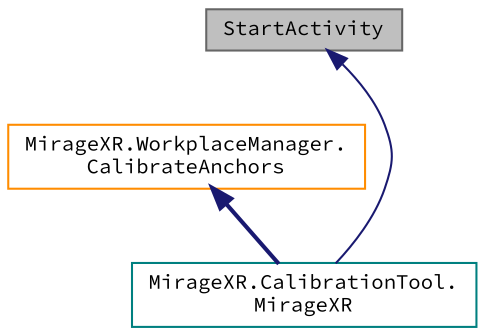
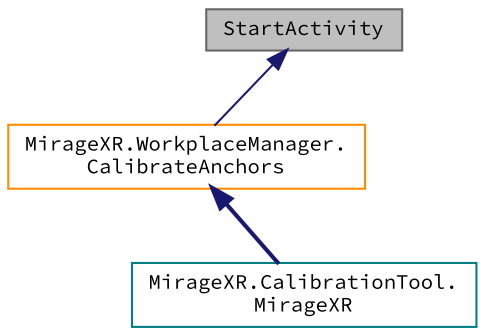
edge "MirageXR.CalibrationTool. MirageXR" -> "StartActivity": now "MirageXR.WorkplaceManager. CalibrateAnchors" -> "StartActivity"
